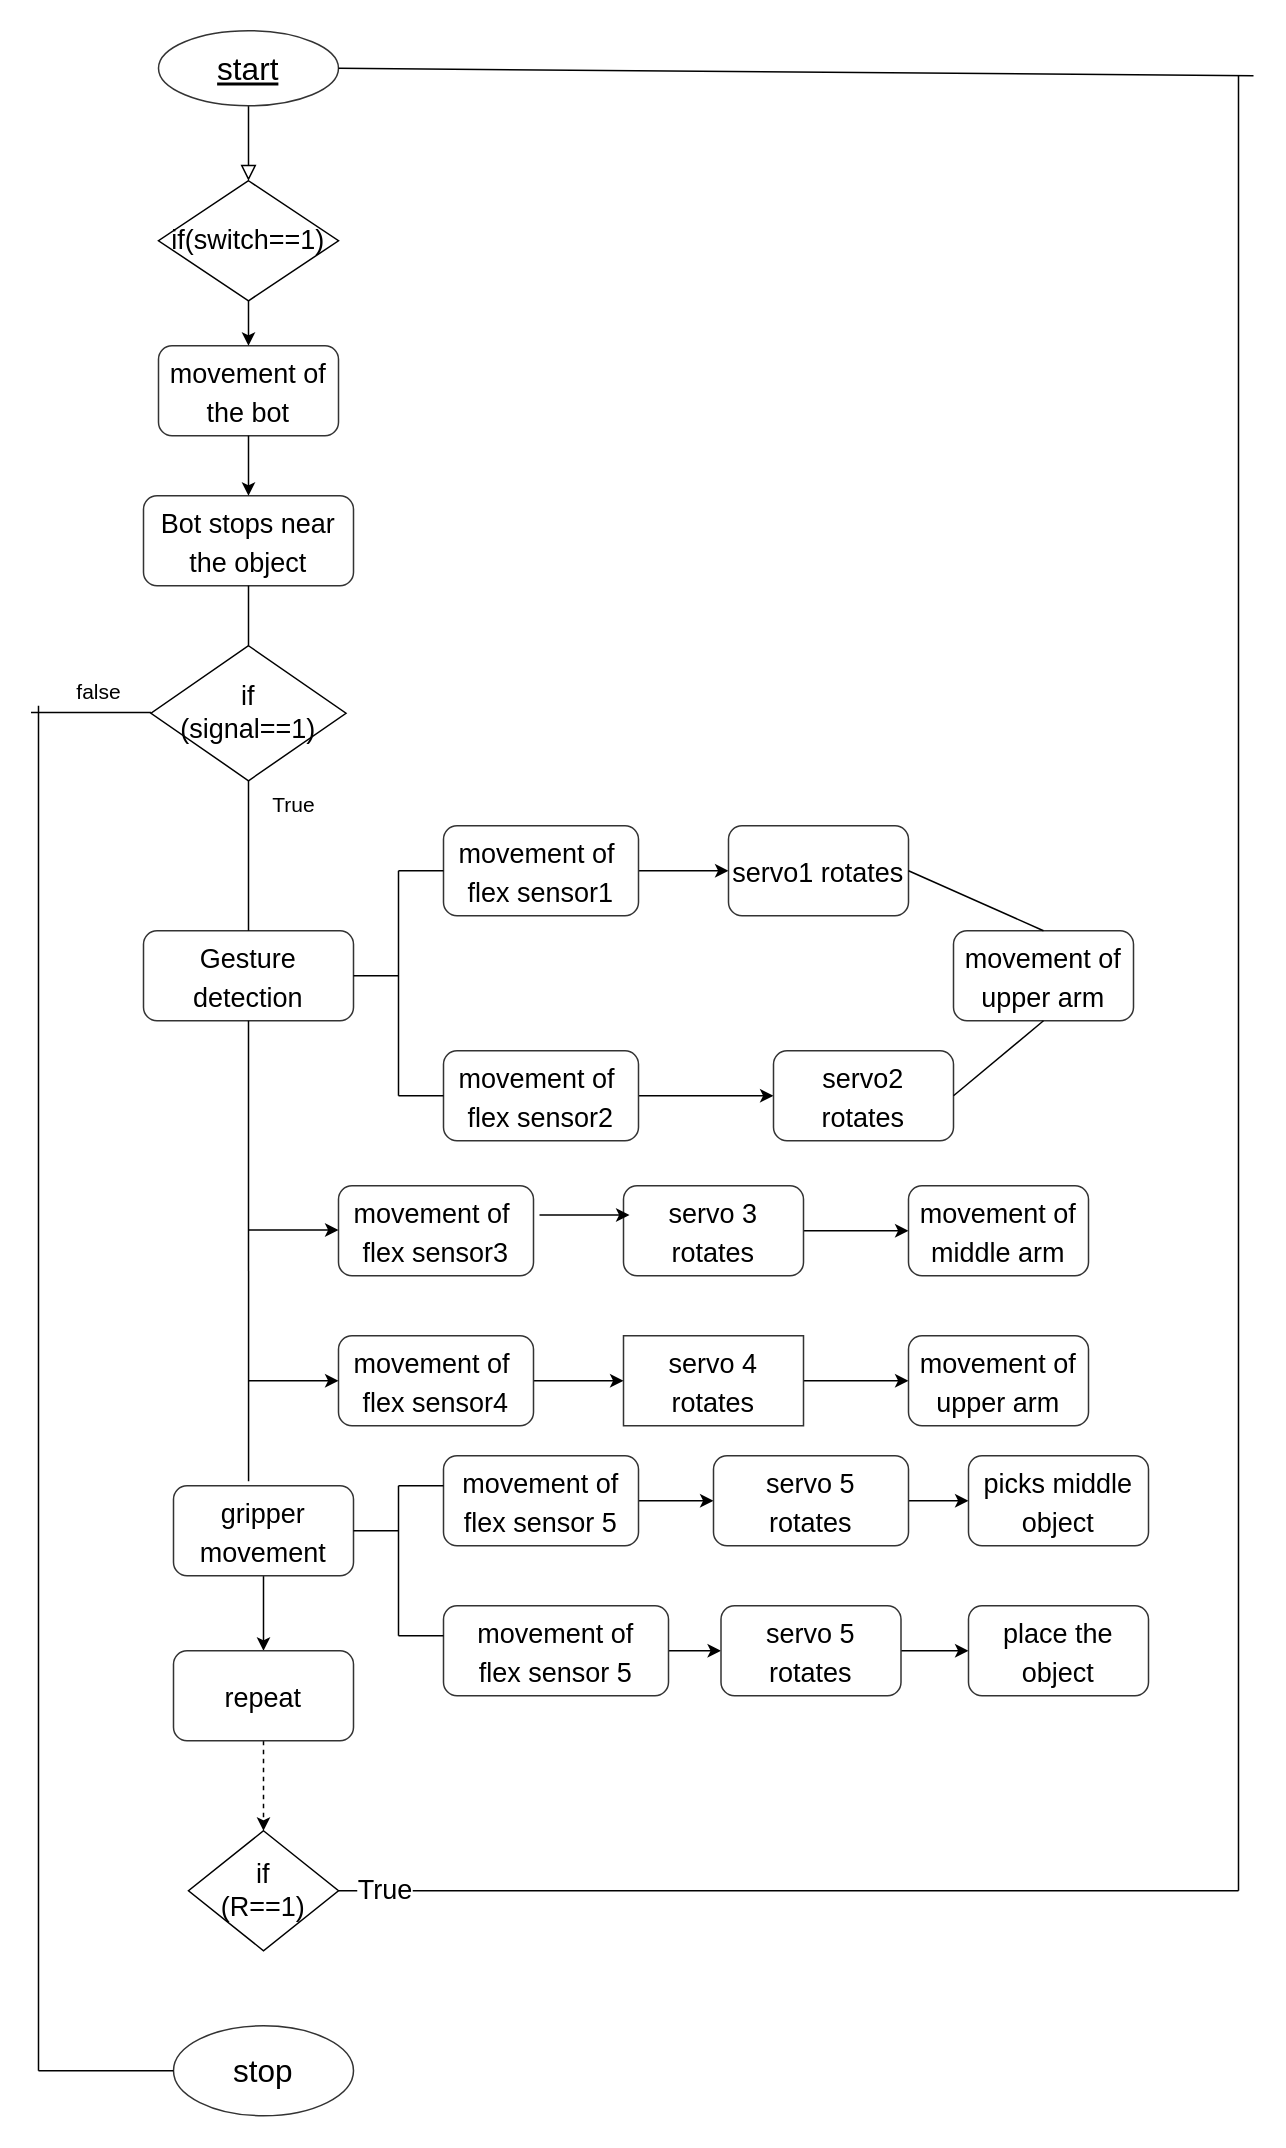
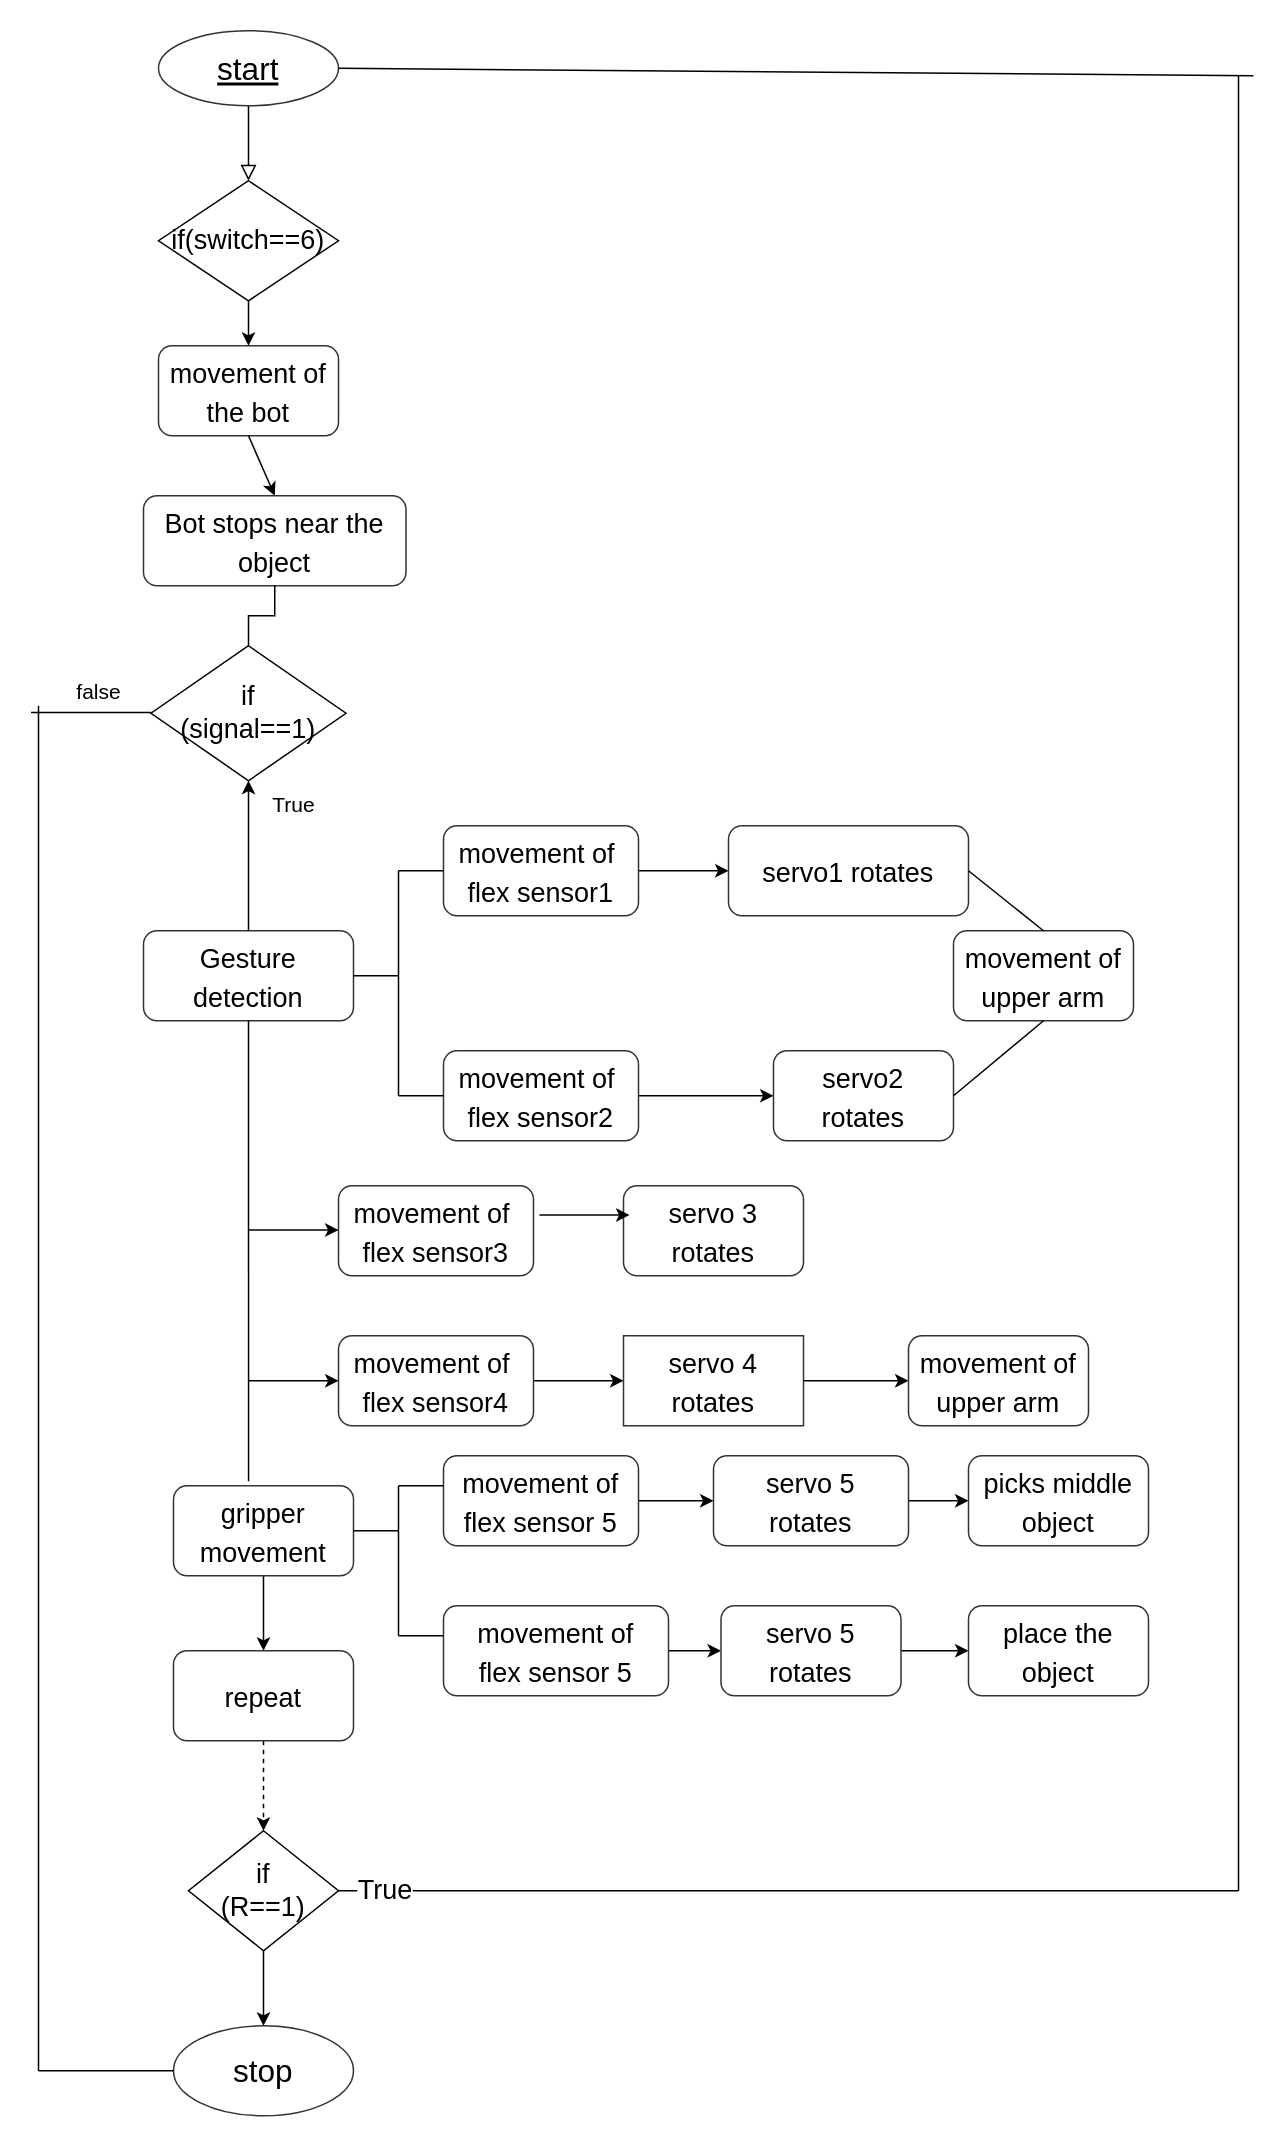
node "if(switch==1)": label "if(switch==1)" -> "if(switch==6)"
node "Bot stops near the object": size 210x90 -> 263x90
edge "if (signal==1)" -- "Gesture detection": arrowhead none -> classic
node "servo1 rotates": size 180x90 -> 240x90
edge "servo 3 rotates" -> "movement of middle arm": removed
node "movement of middle arm": removed
edge "if (R==1)" -> "stop": added
